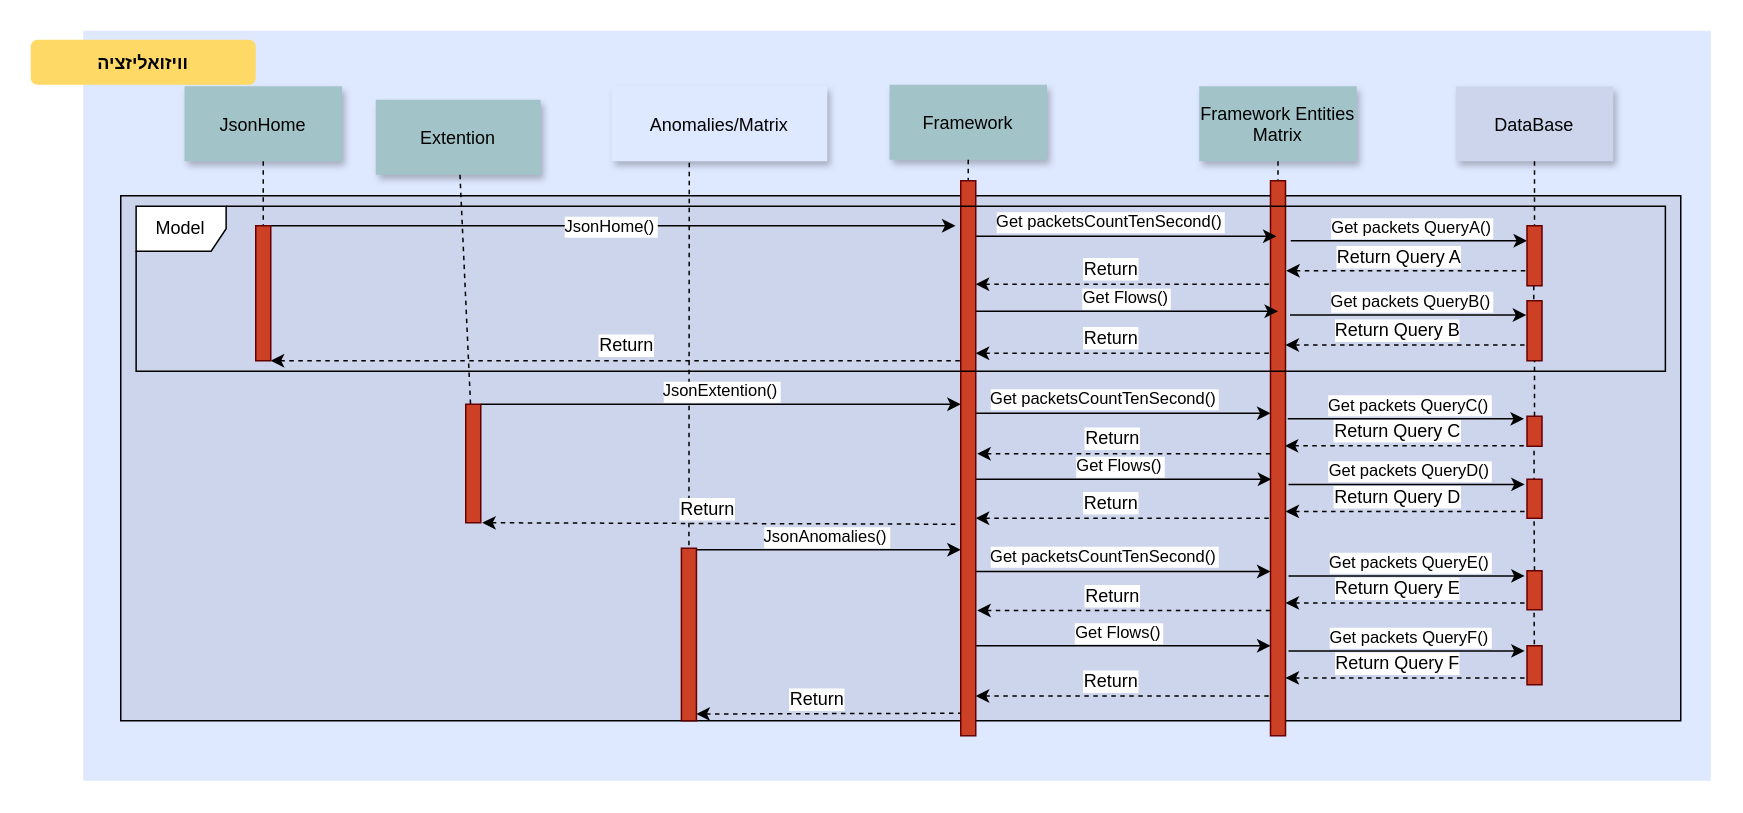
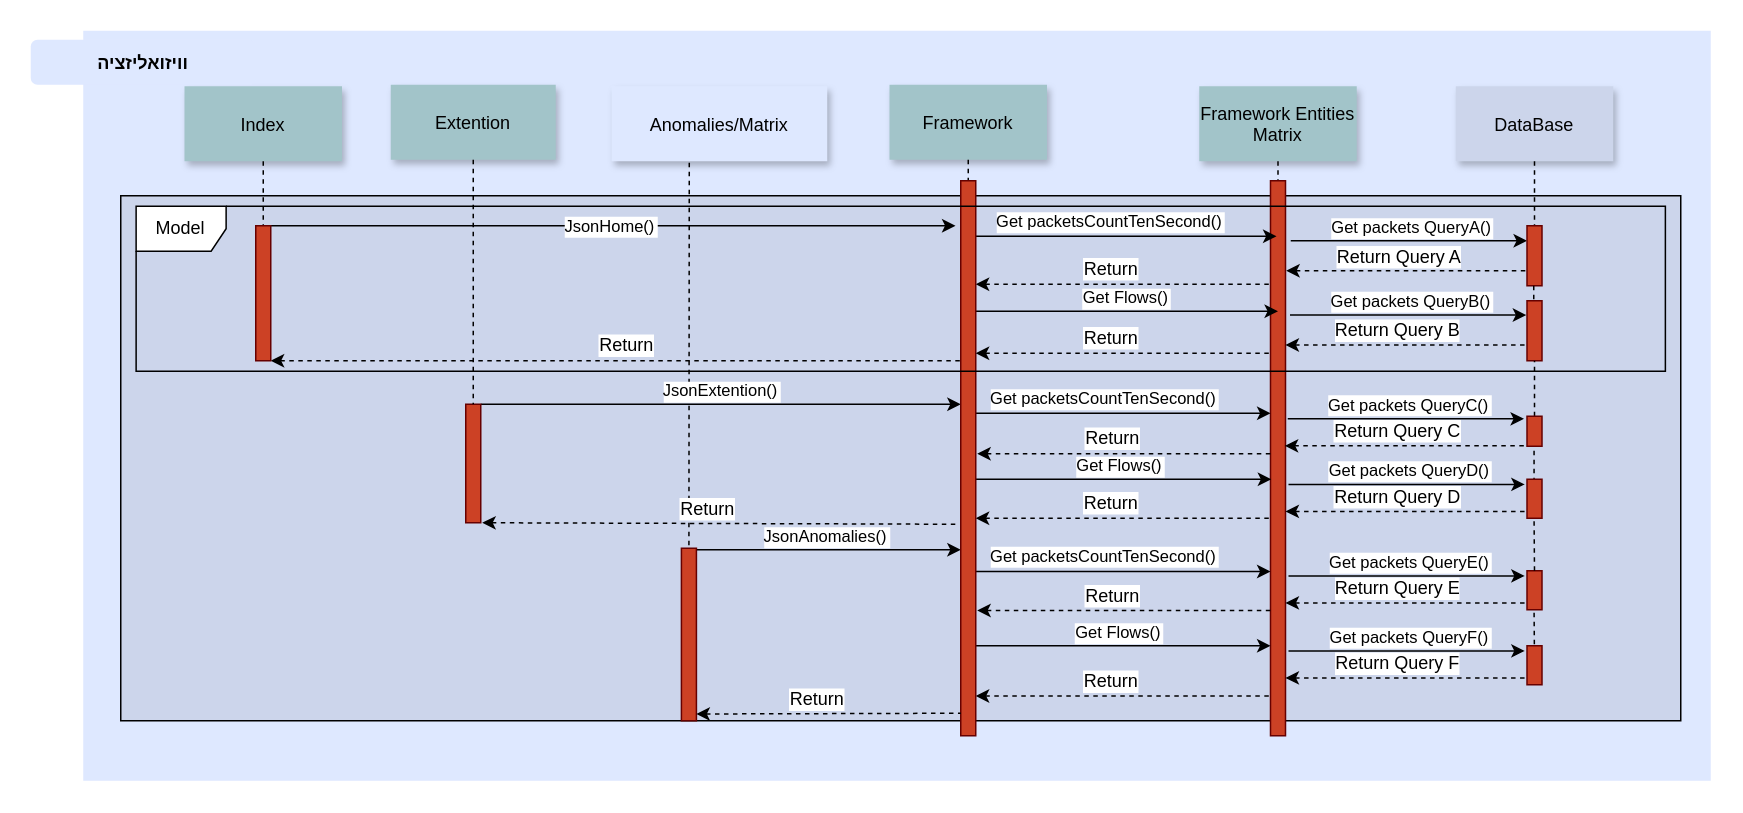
node "וויזואליזציה": fillcolor #ffd966 -> #dee8ff
node "JsonHome": label "JsonHome" -> "Index"
node "Extention": moved (458, 137) -> (473, 122)
